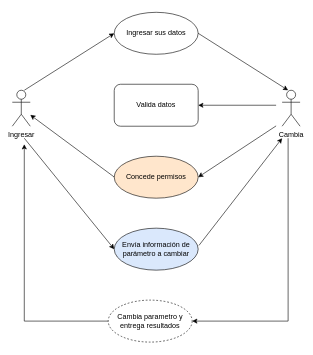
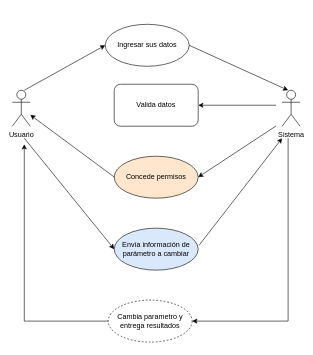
node "Ingresar sus datos": moved (156, 33) -> (147, 45)
node "Ingresar": label "Ingresar" -> "Usuario"
node "Cambia": label "Cambia" -> "Sistema"
